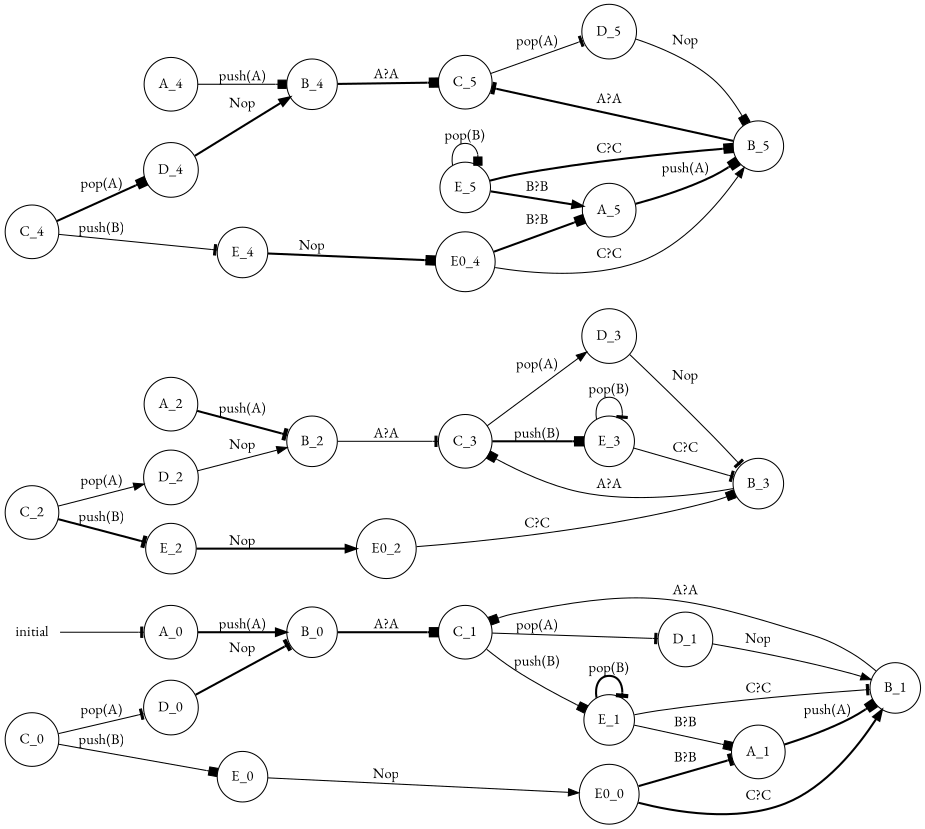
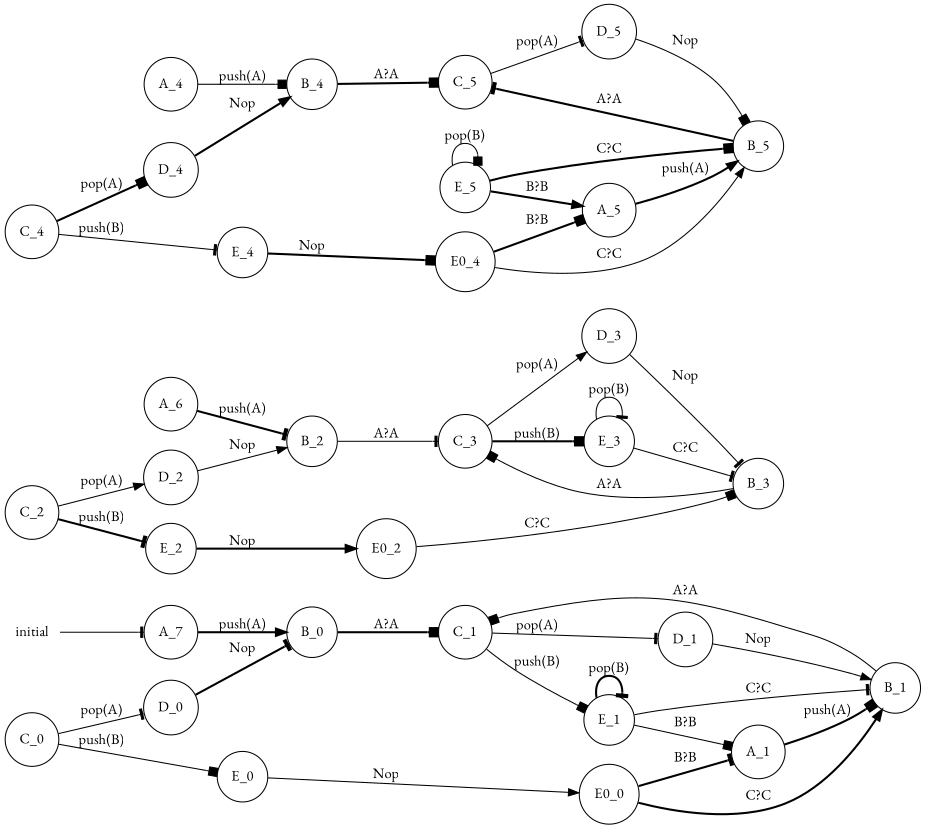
edge "A_5" -> "B_5": arrowhead box -> normal
node "A_2": label "A_2" -> "A_6"
node "A_0": label "A_0" -> "A_7"
